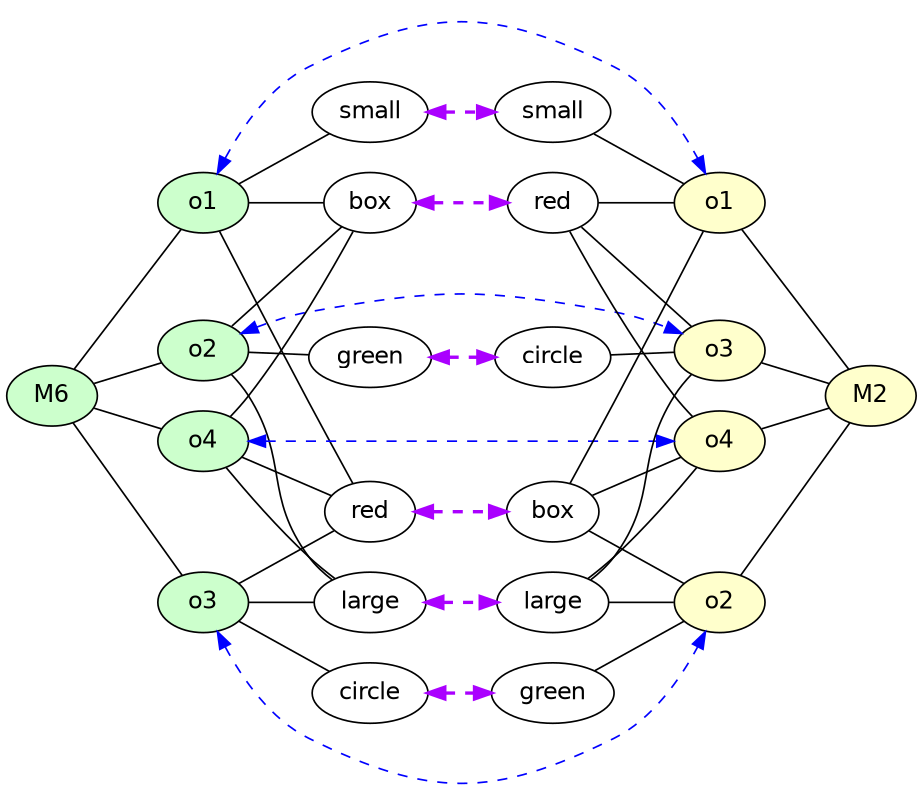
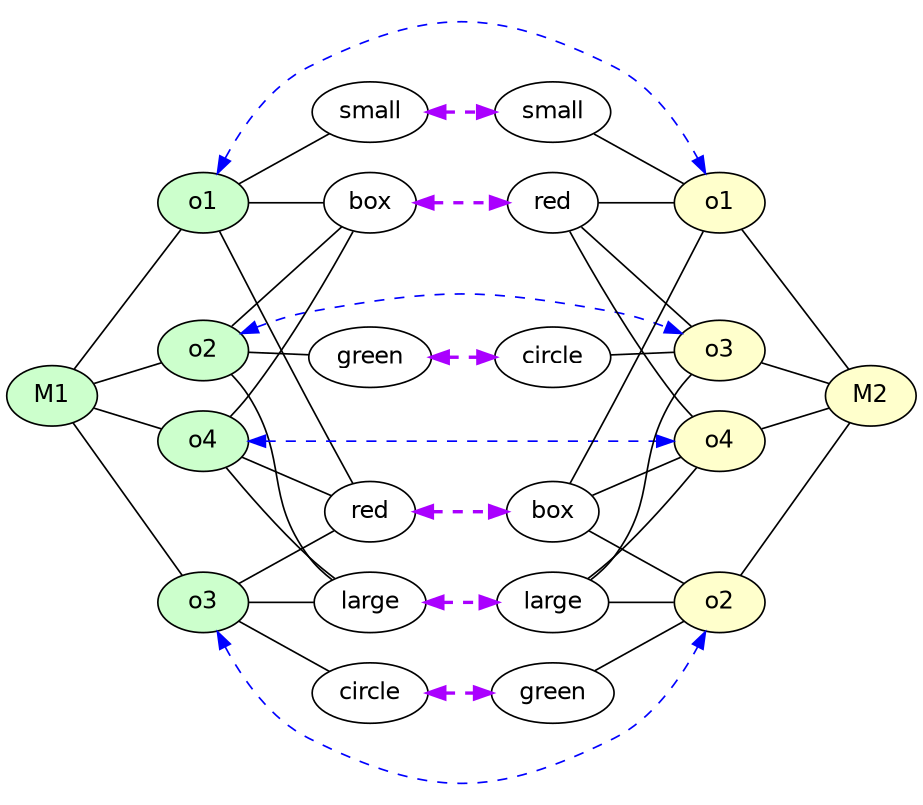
node "M6": label "M6" -> "M1"
